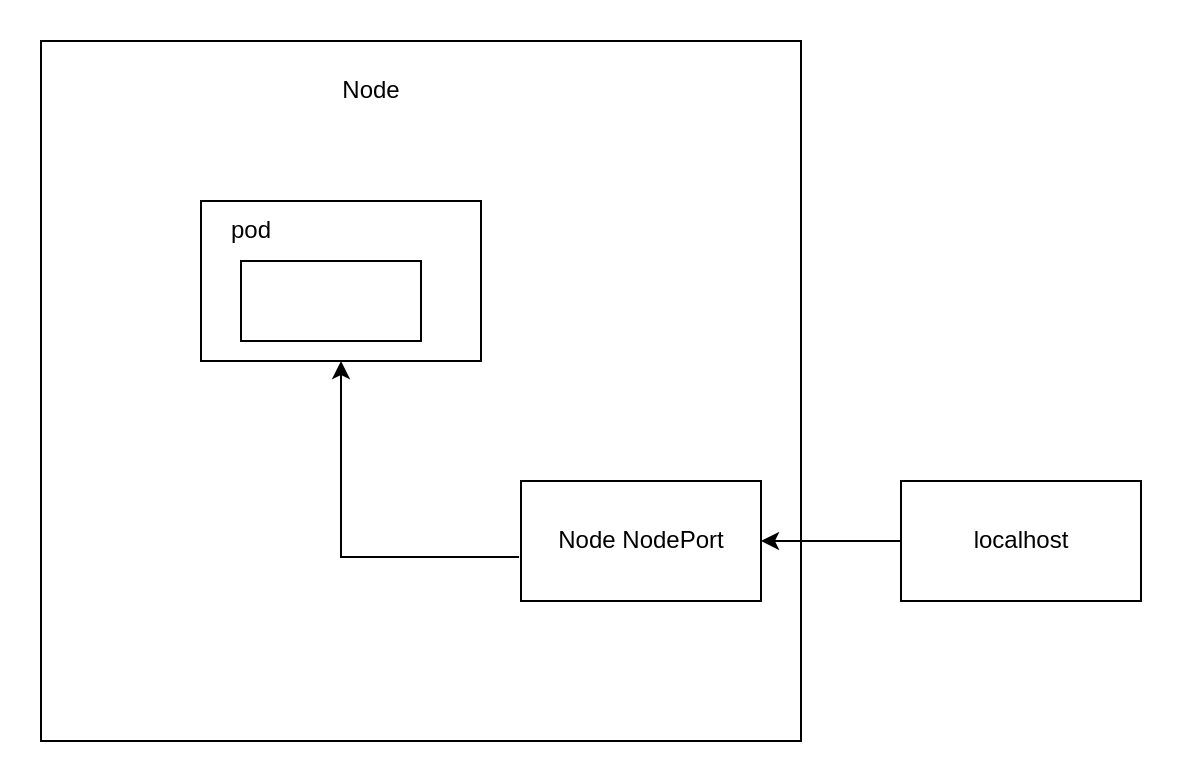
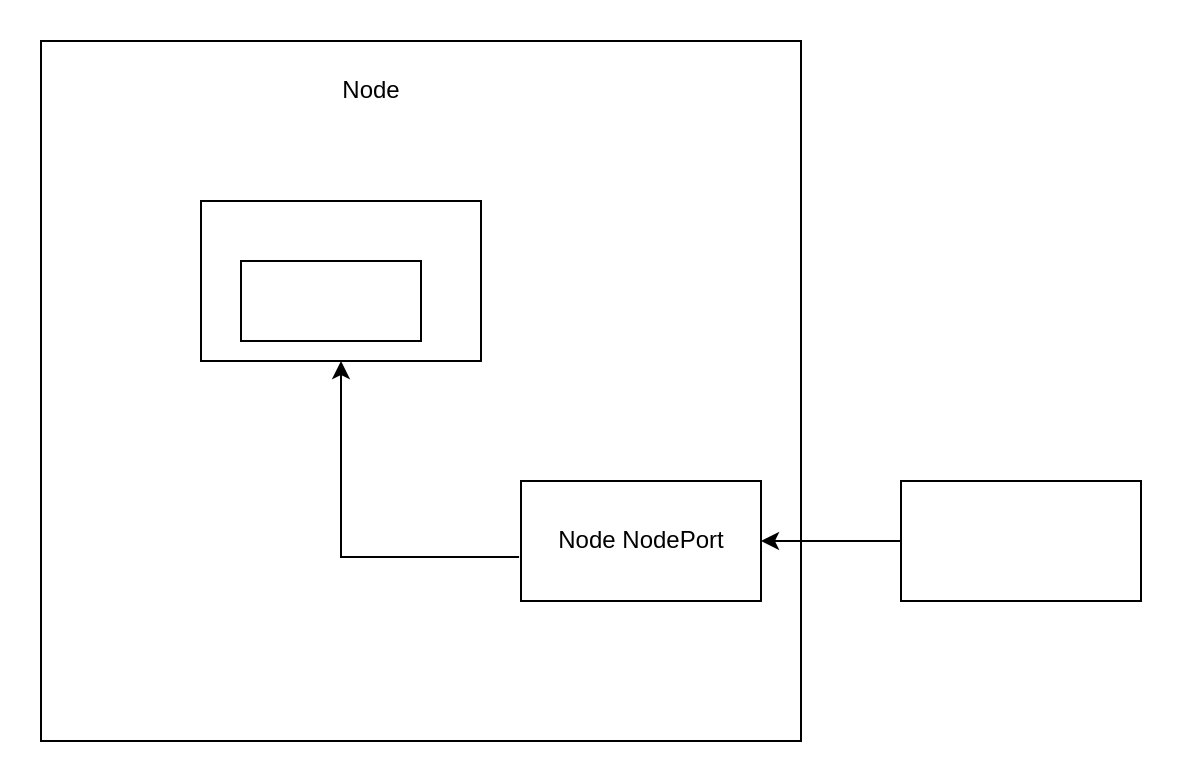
node "pod": removed
node "localhost": removed
